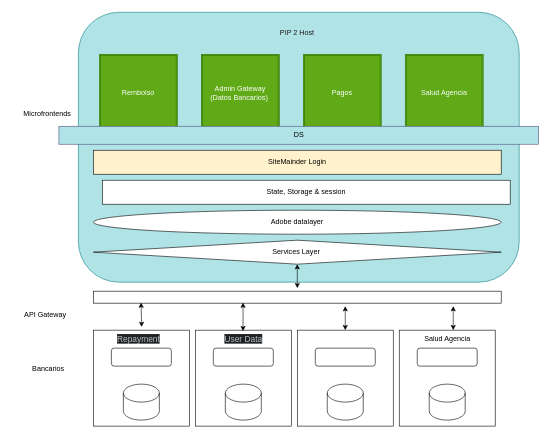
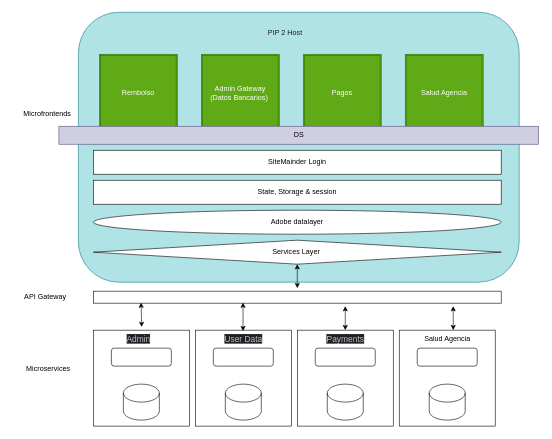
node "PIP 2 Host": moved (297, 33) -> (285, 33)
node "DS": fillcolor #b0e3e6 -> #d0cee2
node "SiteMainder Login": fillcolor #fff2cc -> #ffffff
node "State, Storage & session": moved (306, 192) -> (297, 192)
node "API Gateway": moved (45, 315) -> (45, 297)
node "Repayment": label "Repayment" -> "Admin"
node "Payments": added
node "Bancarios": label "Bancarios" -> "Microservices"
